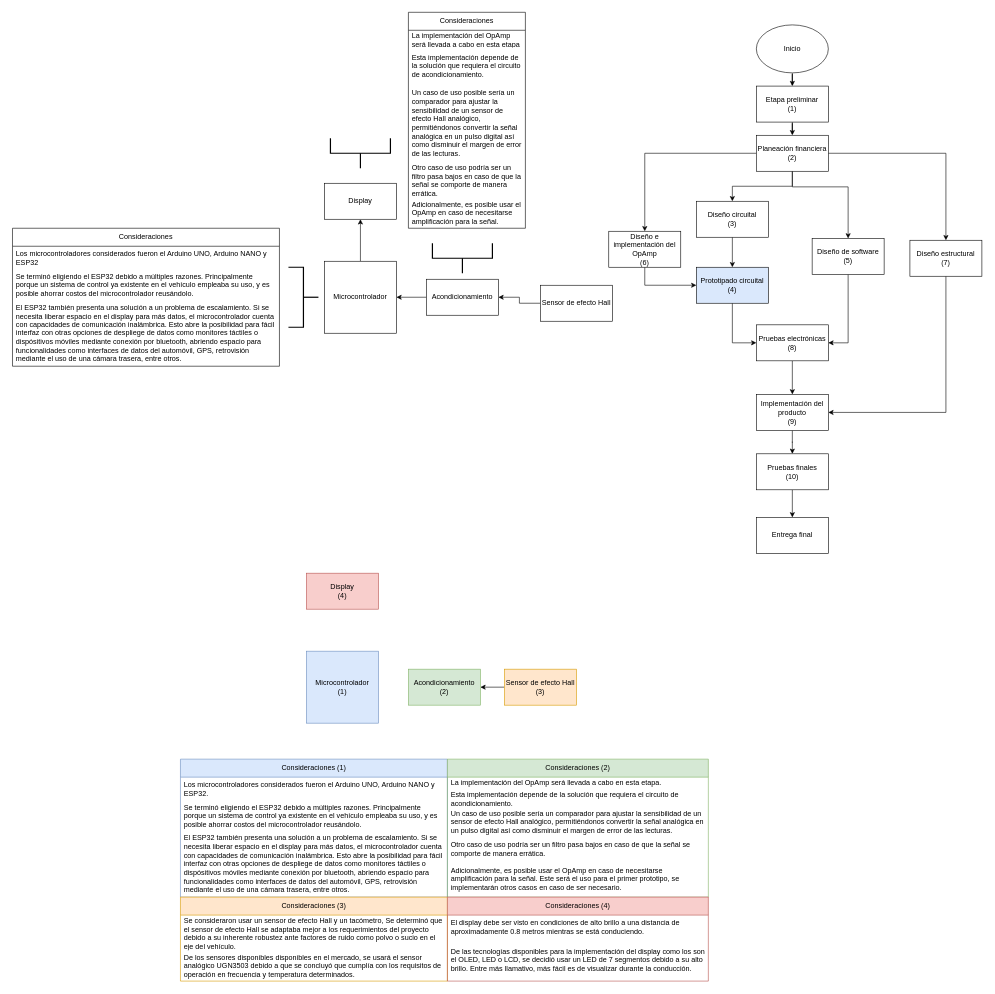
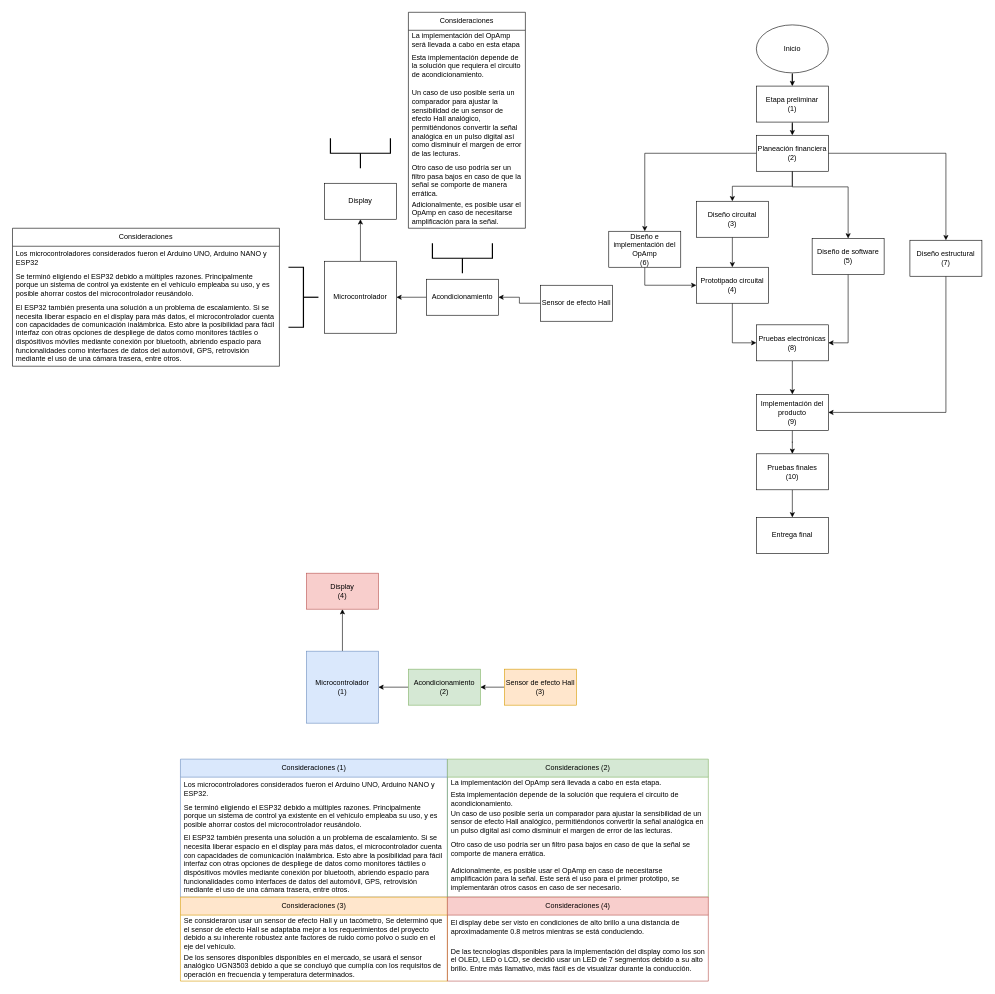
node "Prototipado circuital (4)": fillcolor #dae8fc -> #ffffff
edge "Microcontrolador (1)" -> "Display (4)": added
edge "Acondicionamiento (2)" -> "Microcontrolador (1)": added
